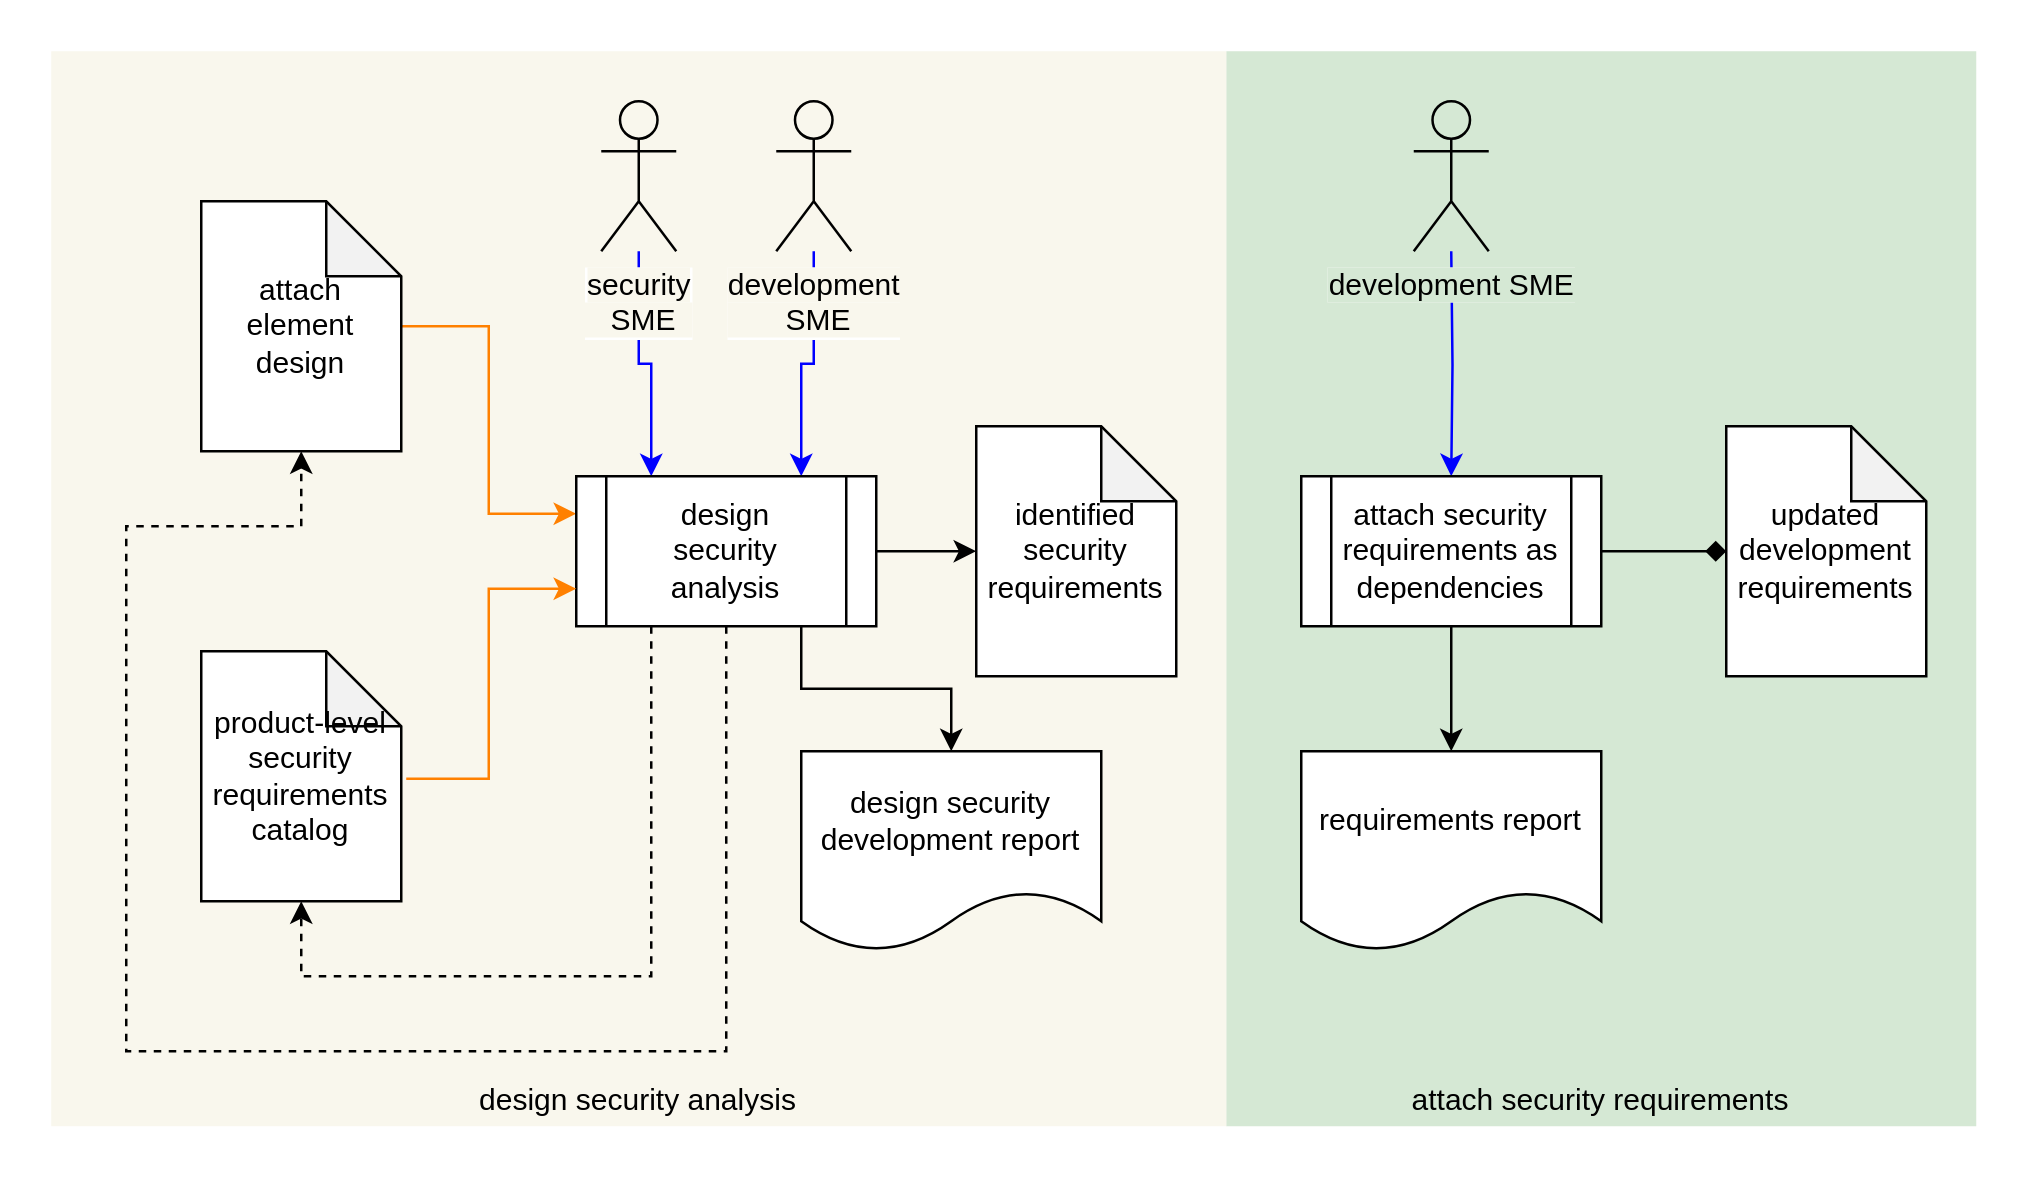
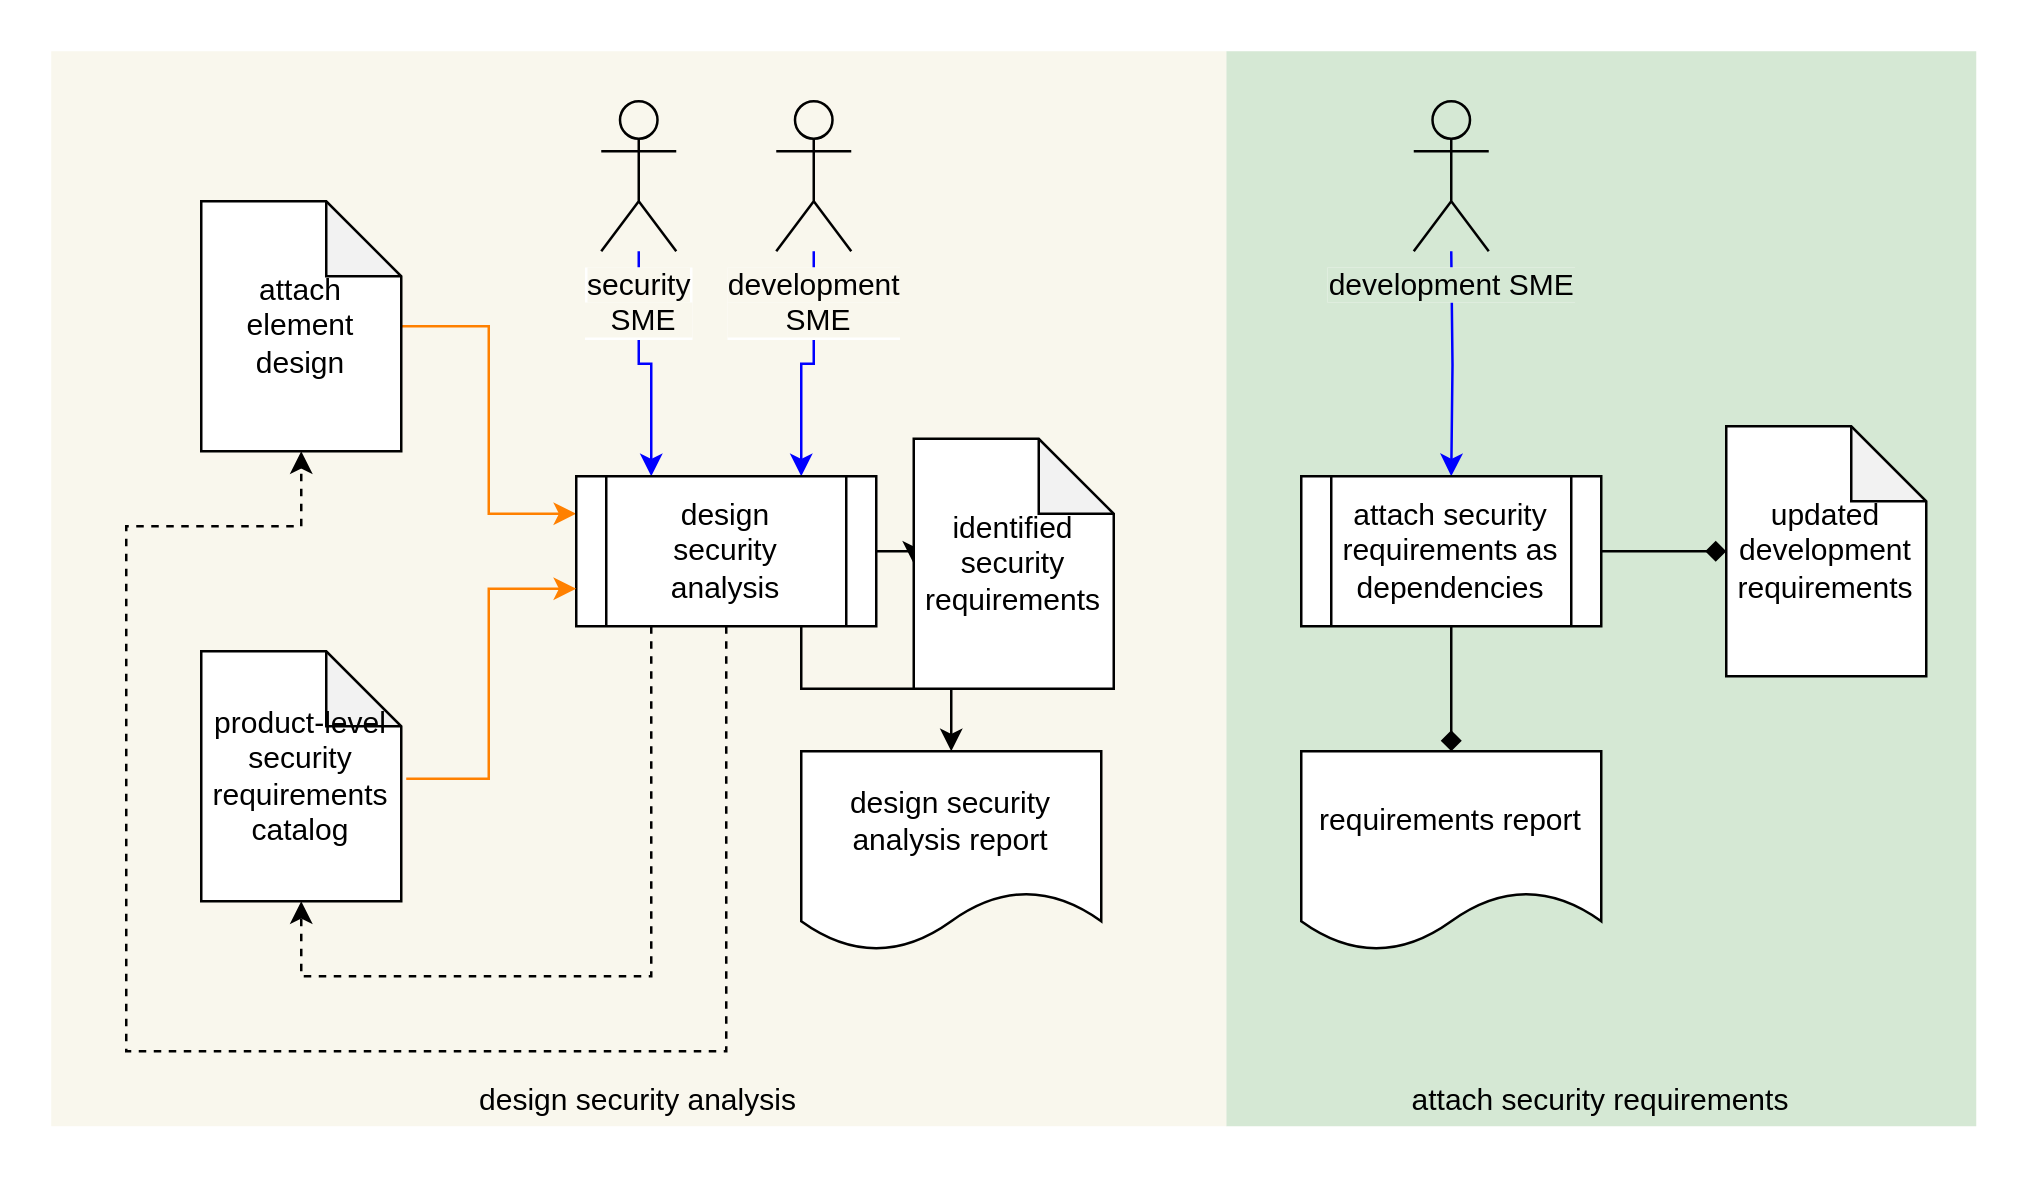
node "identified security requirements": moved (1076, 551) -> (1014, 564)
edge "attach security requirements as dependencies" -> "requirements report": arrowhead classic -> diamond
node "design security development report": label "design security development report" -> "design security analysis report"
